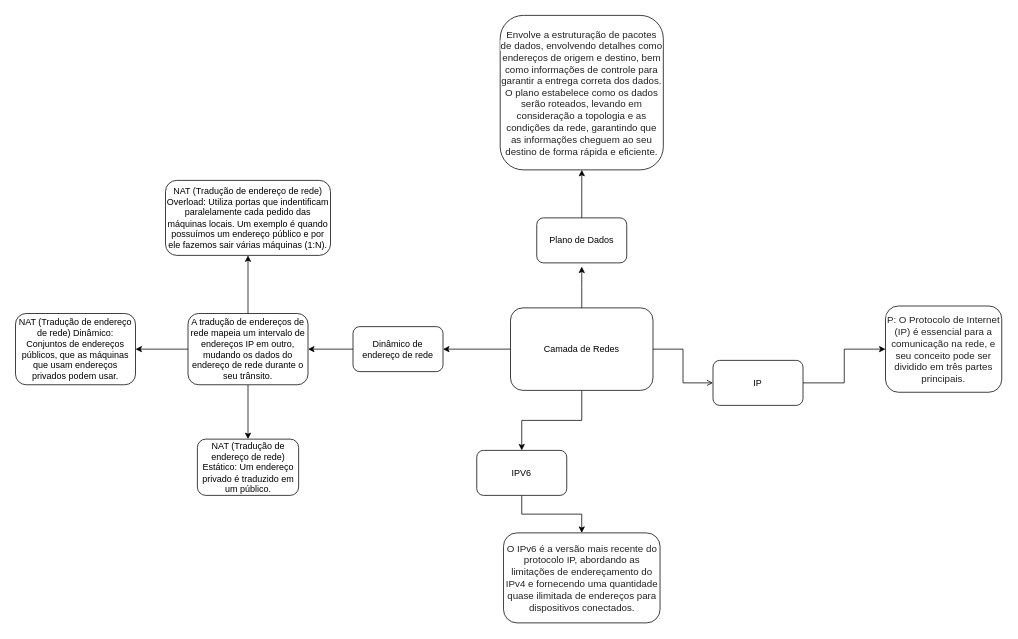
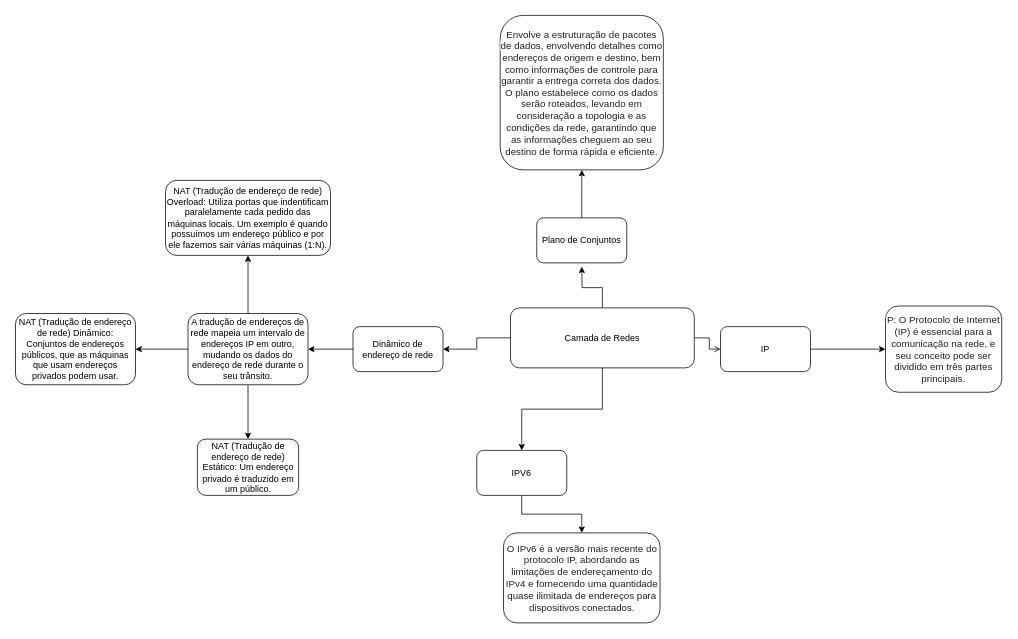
node "Plano de Dados": label "Plano de Dados" -> "Plano de Conjuntos"
node "Camada de Redes": size 143x83 -> 184x60
node "IP": moved (758, 383) -> (765, 349)
